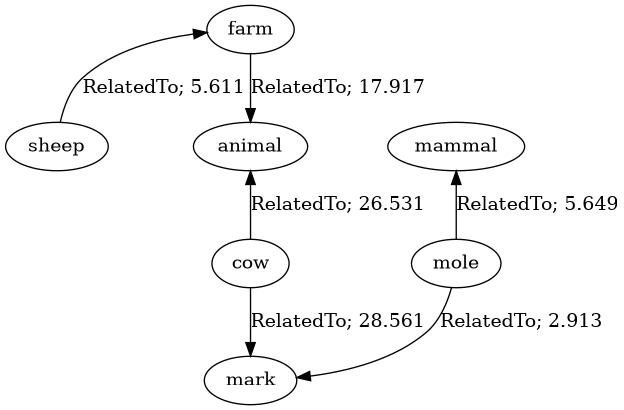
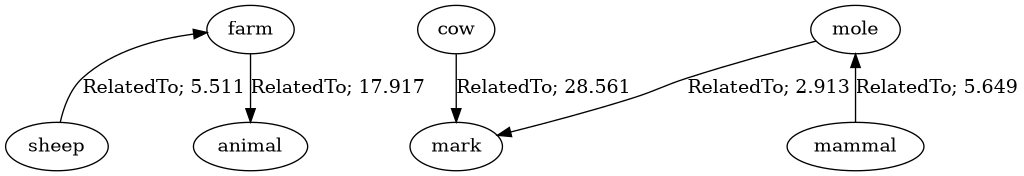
edge "sheep" -> "farm": label "RelatedTo; 5.611" -> "RelatedTo; 5.511"
edge "cow" -> "animal": removed, label "RelatedTo; 26.531"
edge "mole" -> "mammal": reversed
